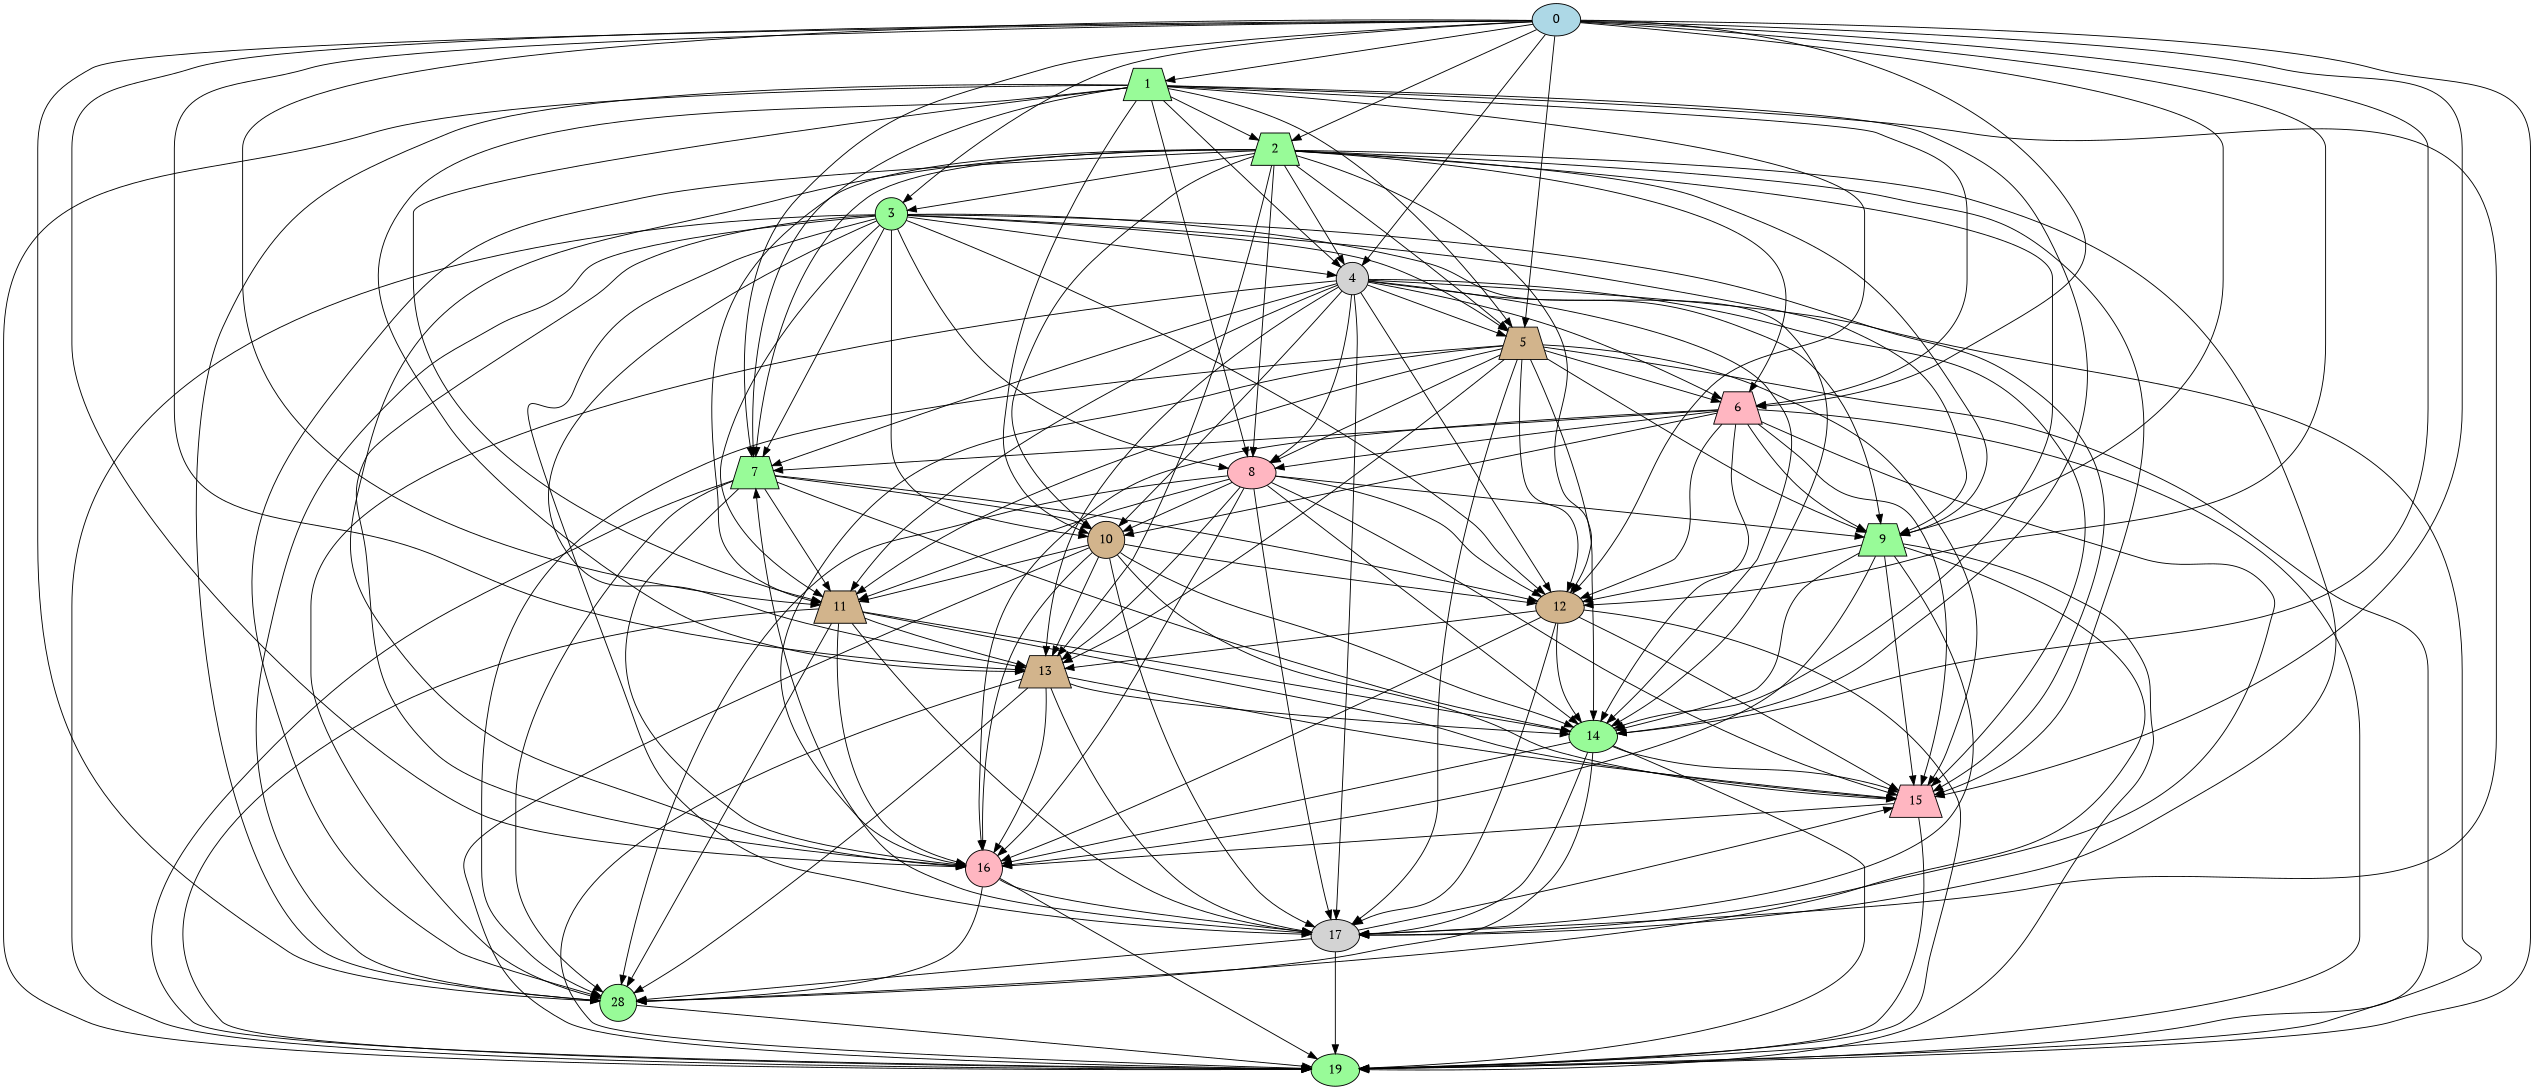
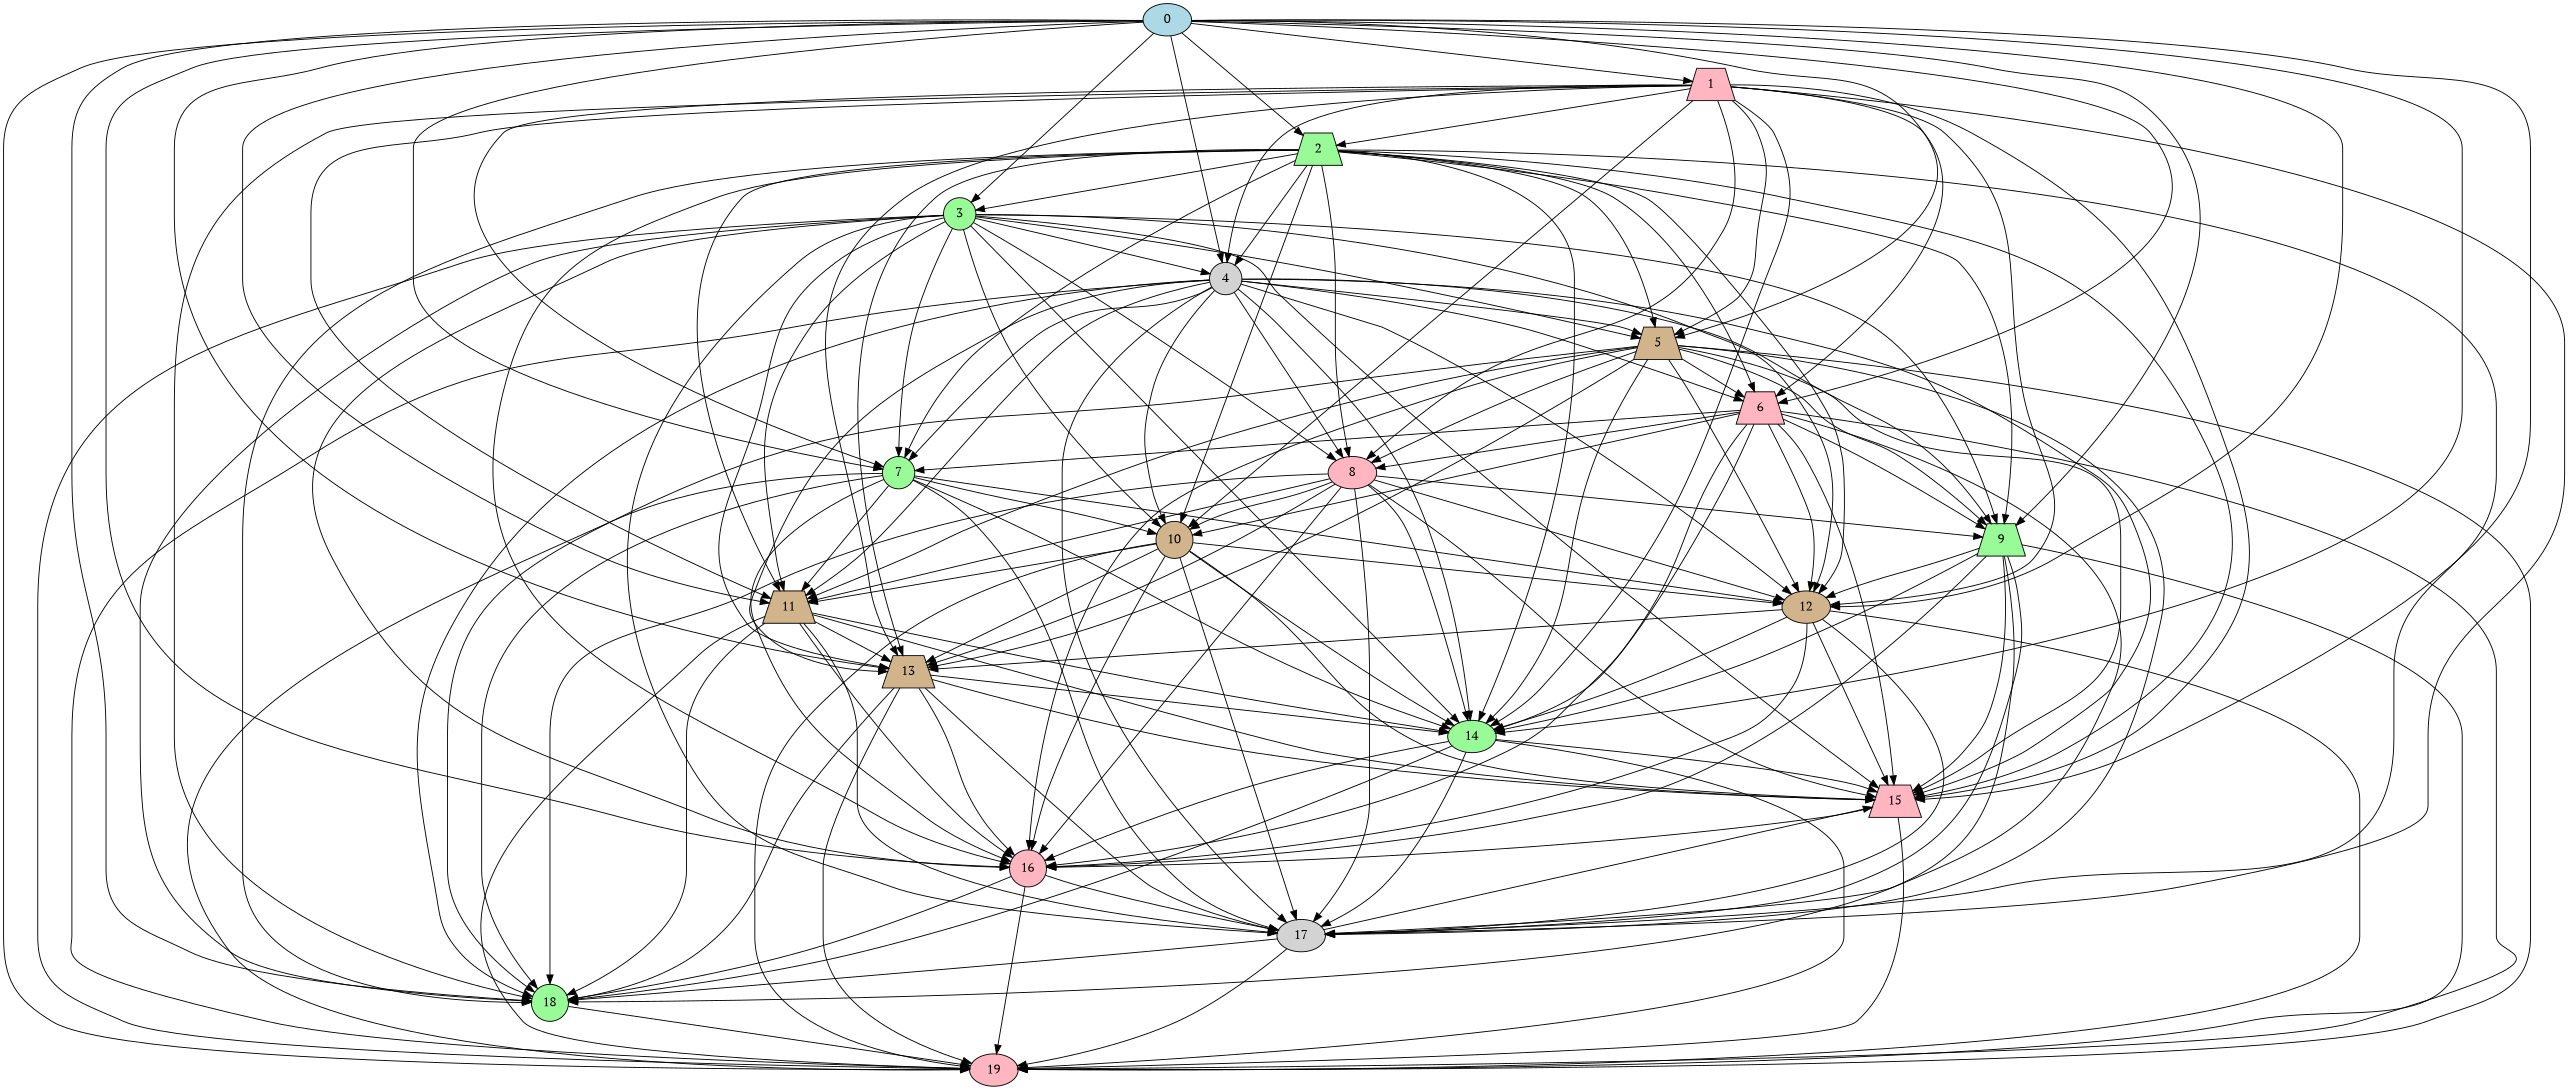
node "1": fillcolor palegreen -> lightpink
node "7": shape trapezium -> circle
edge "1" -> "19": now "1" -> "15"
edge "17" -> "7": reversed
node "28": label "28" -> "18"
node "19": fillcolor palegreen -> lightpink
